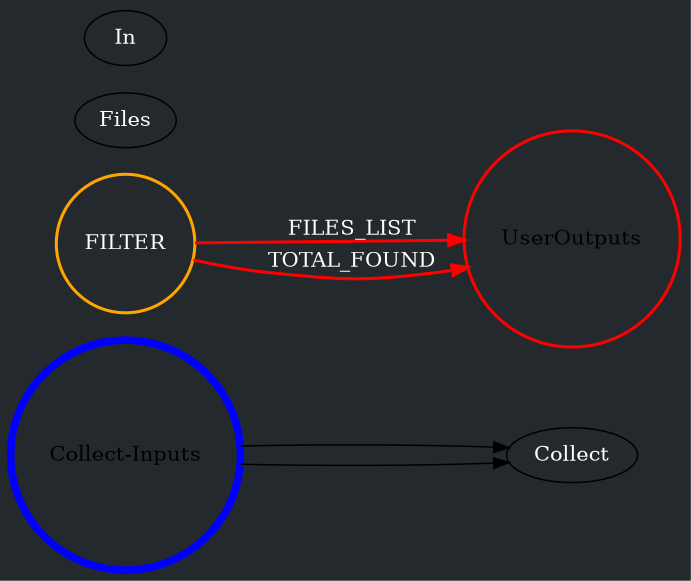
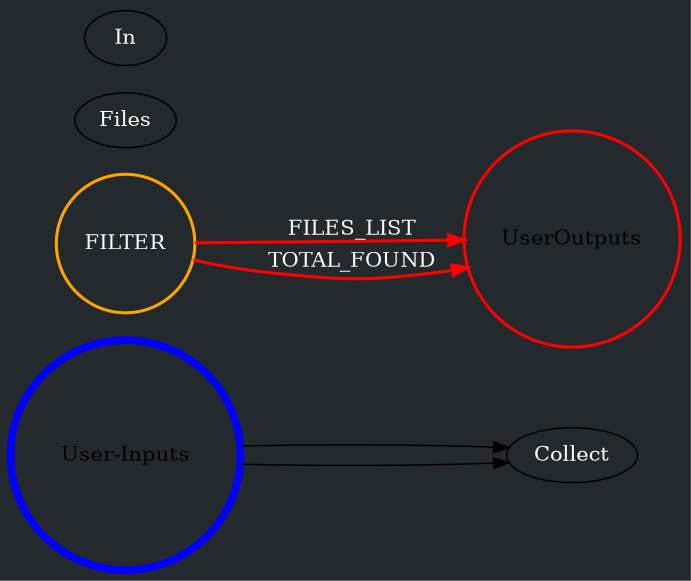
node "Collect-Inputs": label "Collect-Inputs" -> "User-Inputs"
